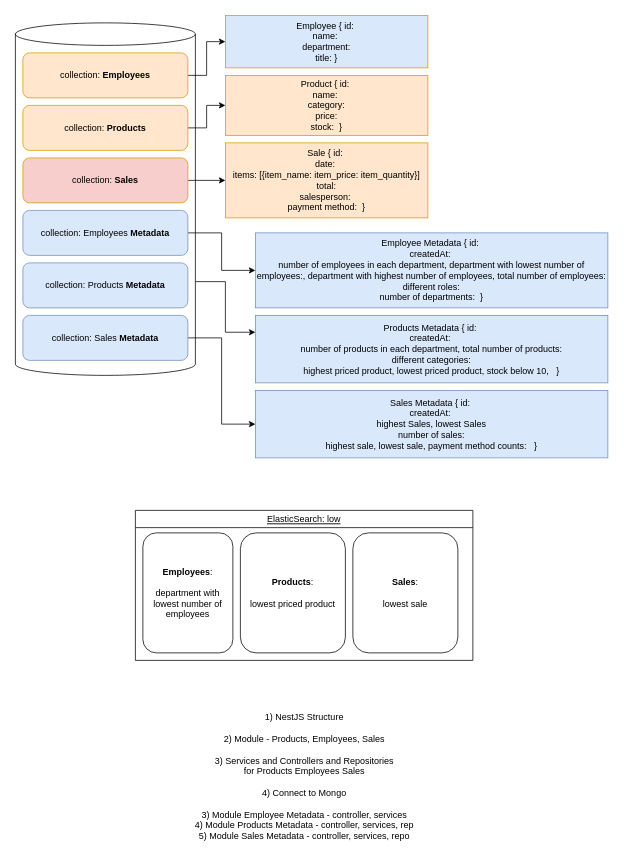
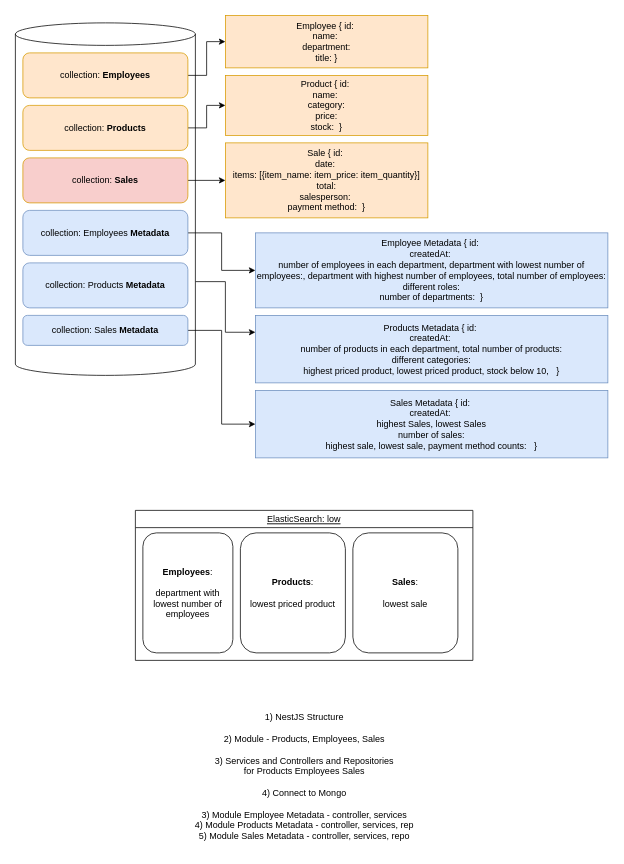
node "Employee { id: name: department: title: }": fillcolor #dae8fc -> #ffe6cc
node "collection: Sales Metadata": size 165x45 -> 165x30
